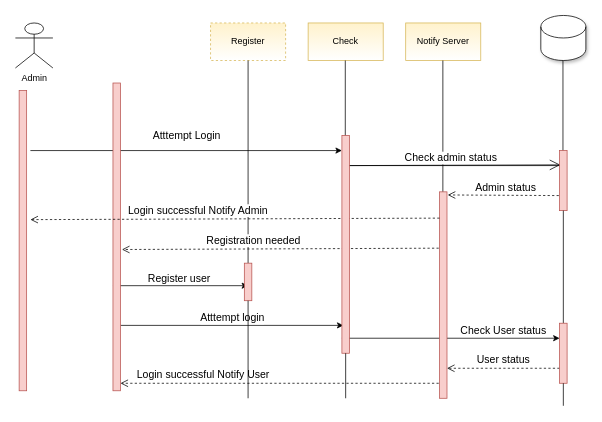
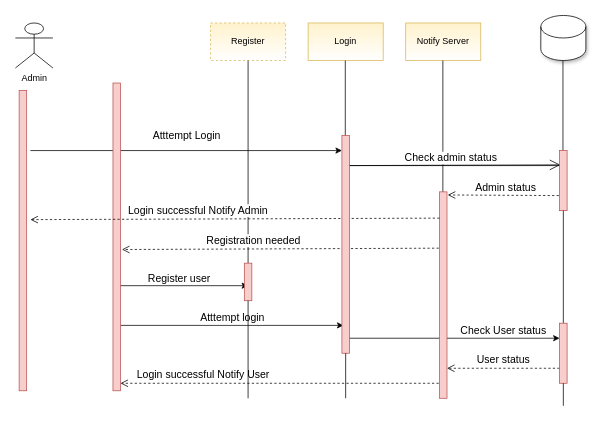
node "Check": label "Check" -> "Login"
